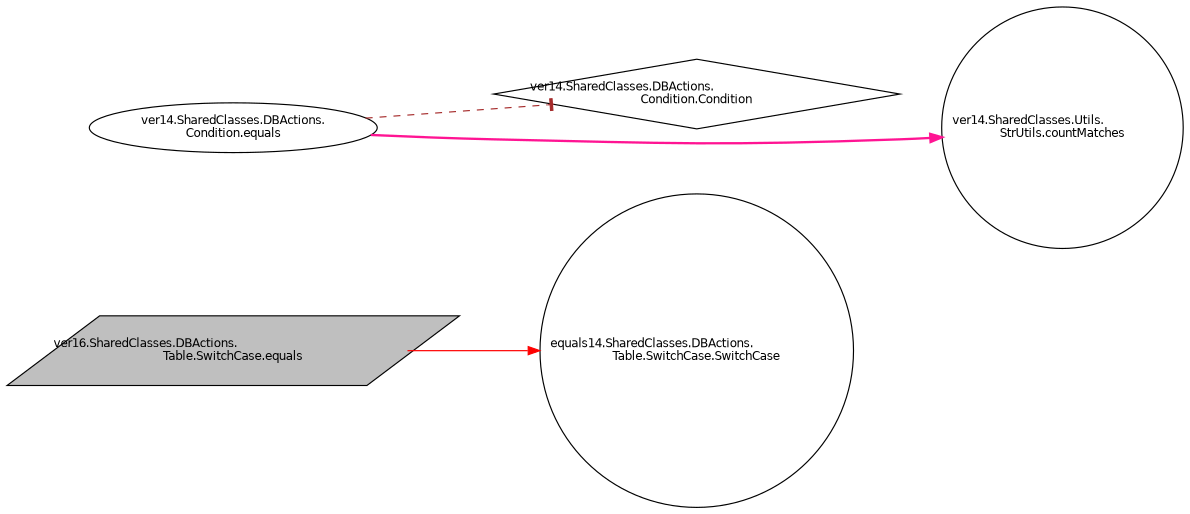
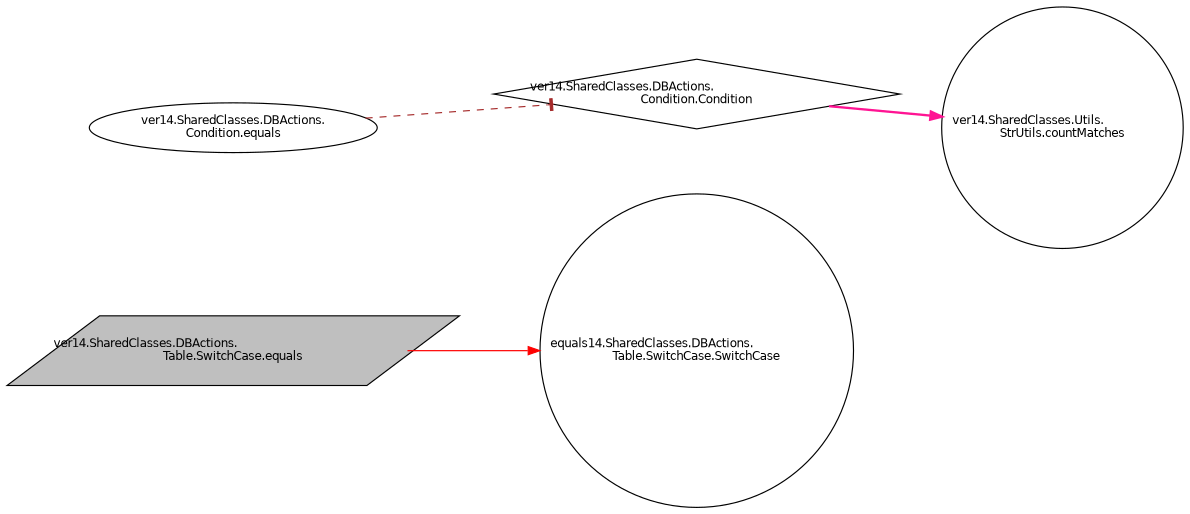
edge "ver14.SharedClasses.DBActions. Condition.equals" -> "ver14.SharedClasses.Utils. StrUtils.countMatches": now "ver14.SharedClasses.DBActions. Condition.Condition" -> "ver14.SharedClasses.Utils. StrUtils.countMatches"
node "ver16.SharedClasses.DBActions. Table.SwitchCase.equals": label "ver16.SharedClasses.DBActions. Table.SwitchCase.equals" -> "ver14.SharedClasses.DBActions. Table.SwitchCase.equals"
